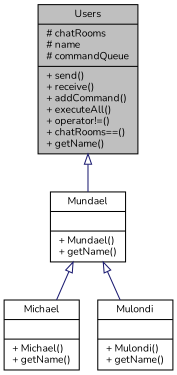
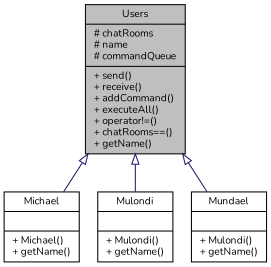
node "Mundael": text "+ Mundael()" -> "+ Mulondi()"
edge "Michael" -> "Mundael": now "Michael" -> "Users"
edge "Mulondi" -> "Mundael": now "Mulondi" -> "Users"
